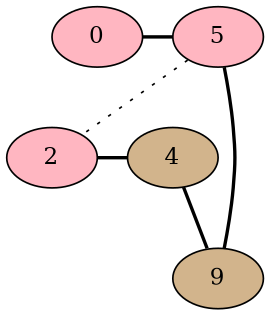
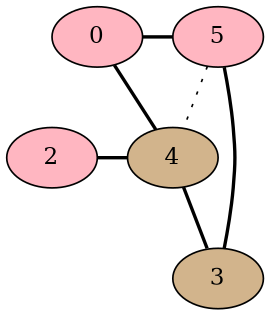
edge "0" -- "4": added
edge "5" -- "2": now "5" -- "4"
node "9": label "9" -> "3"
